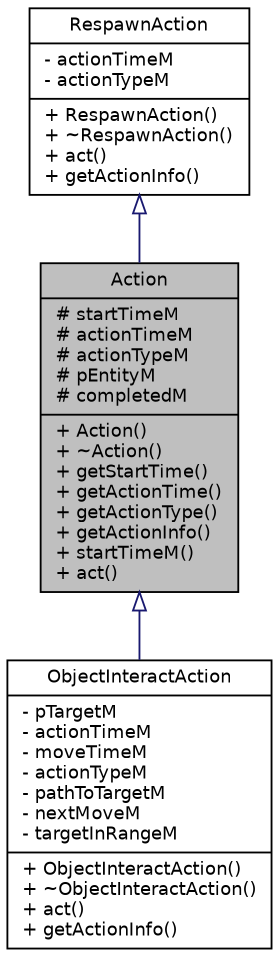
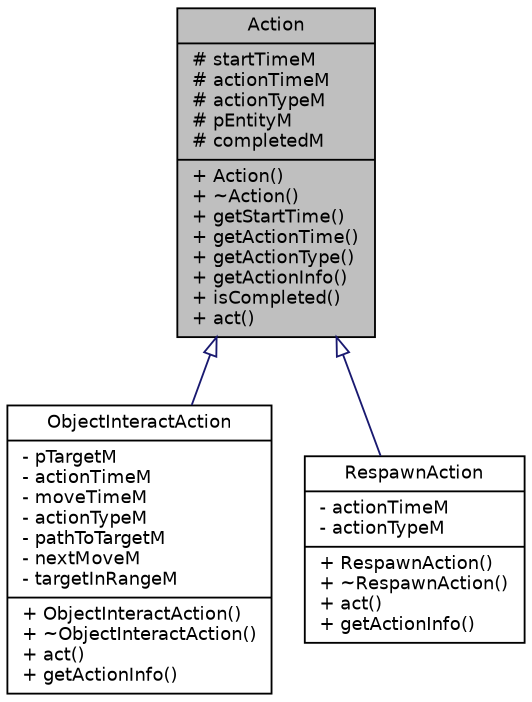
edge "Action" -> "RespawnAction": reversed
node "Action": text "+ startTimeM()" -> "+ isCompleted()"
